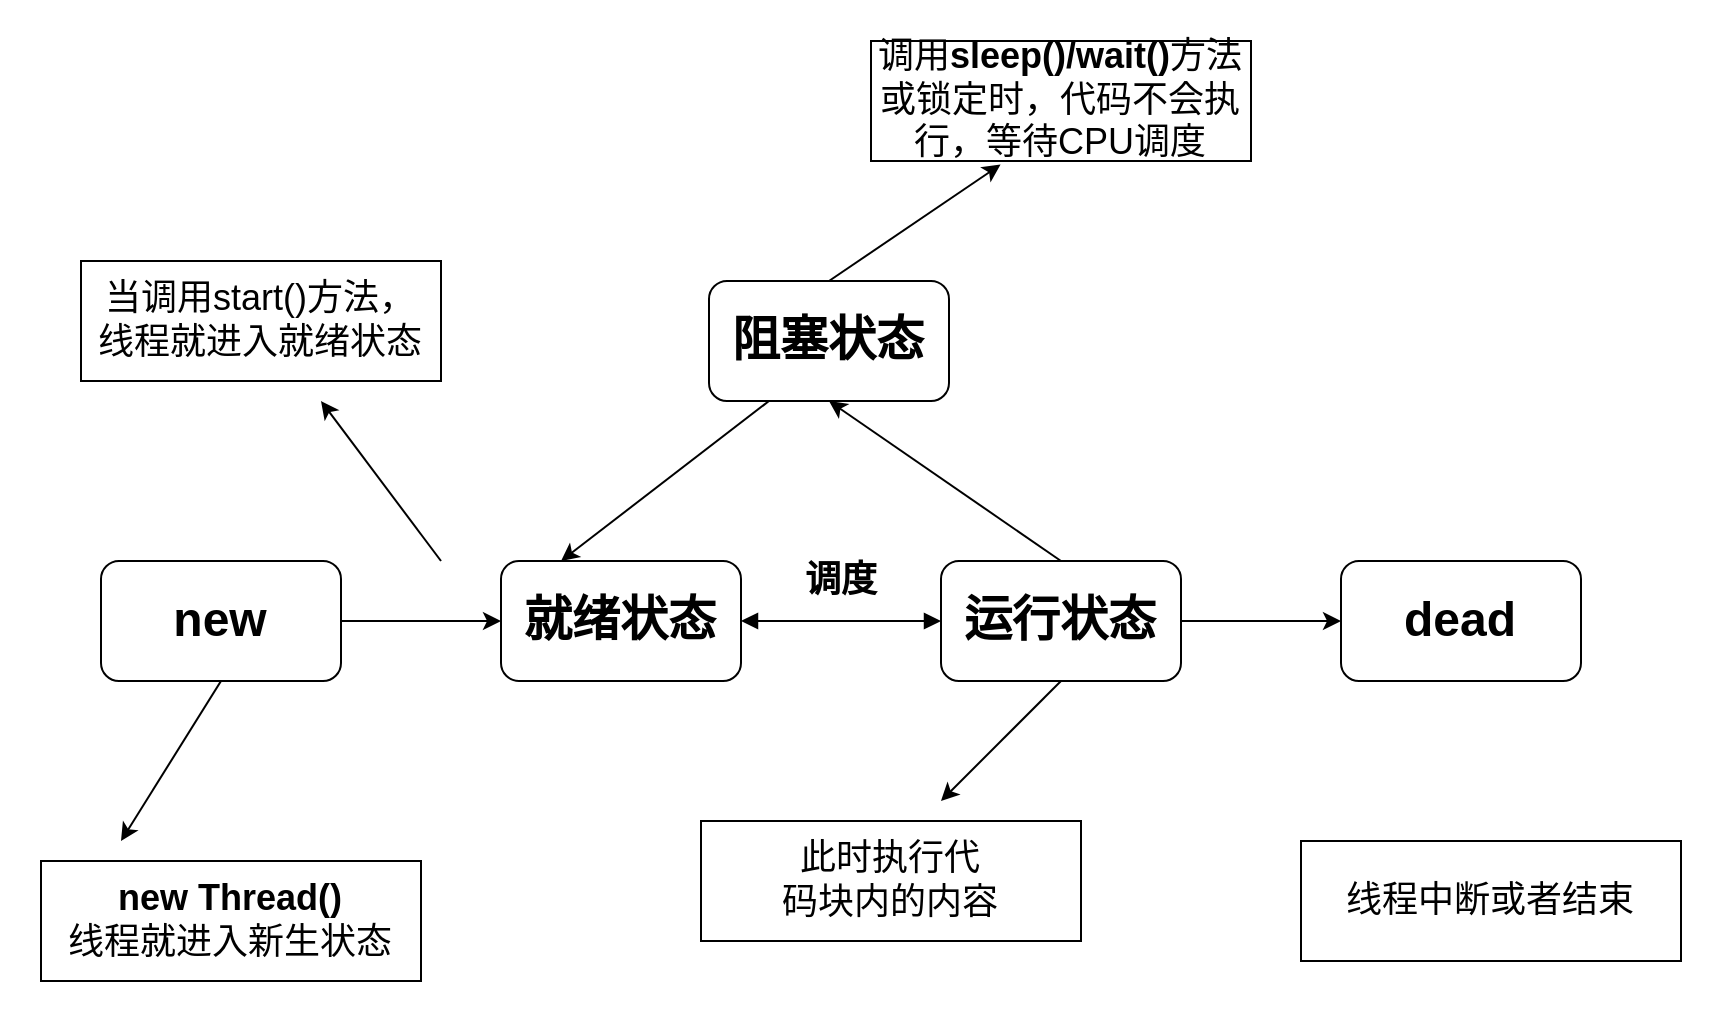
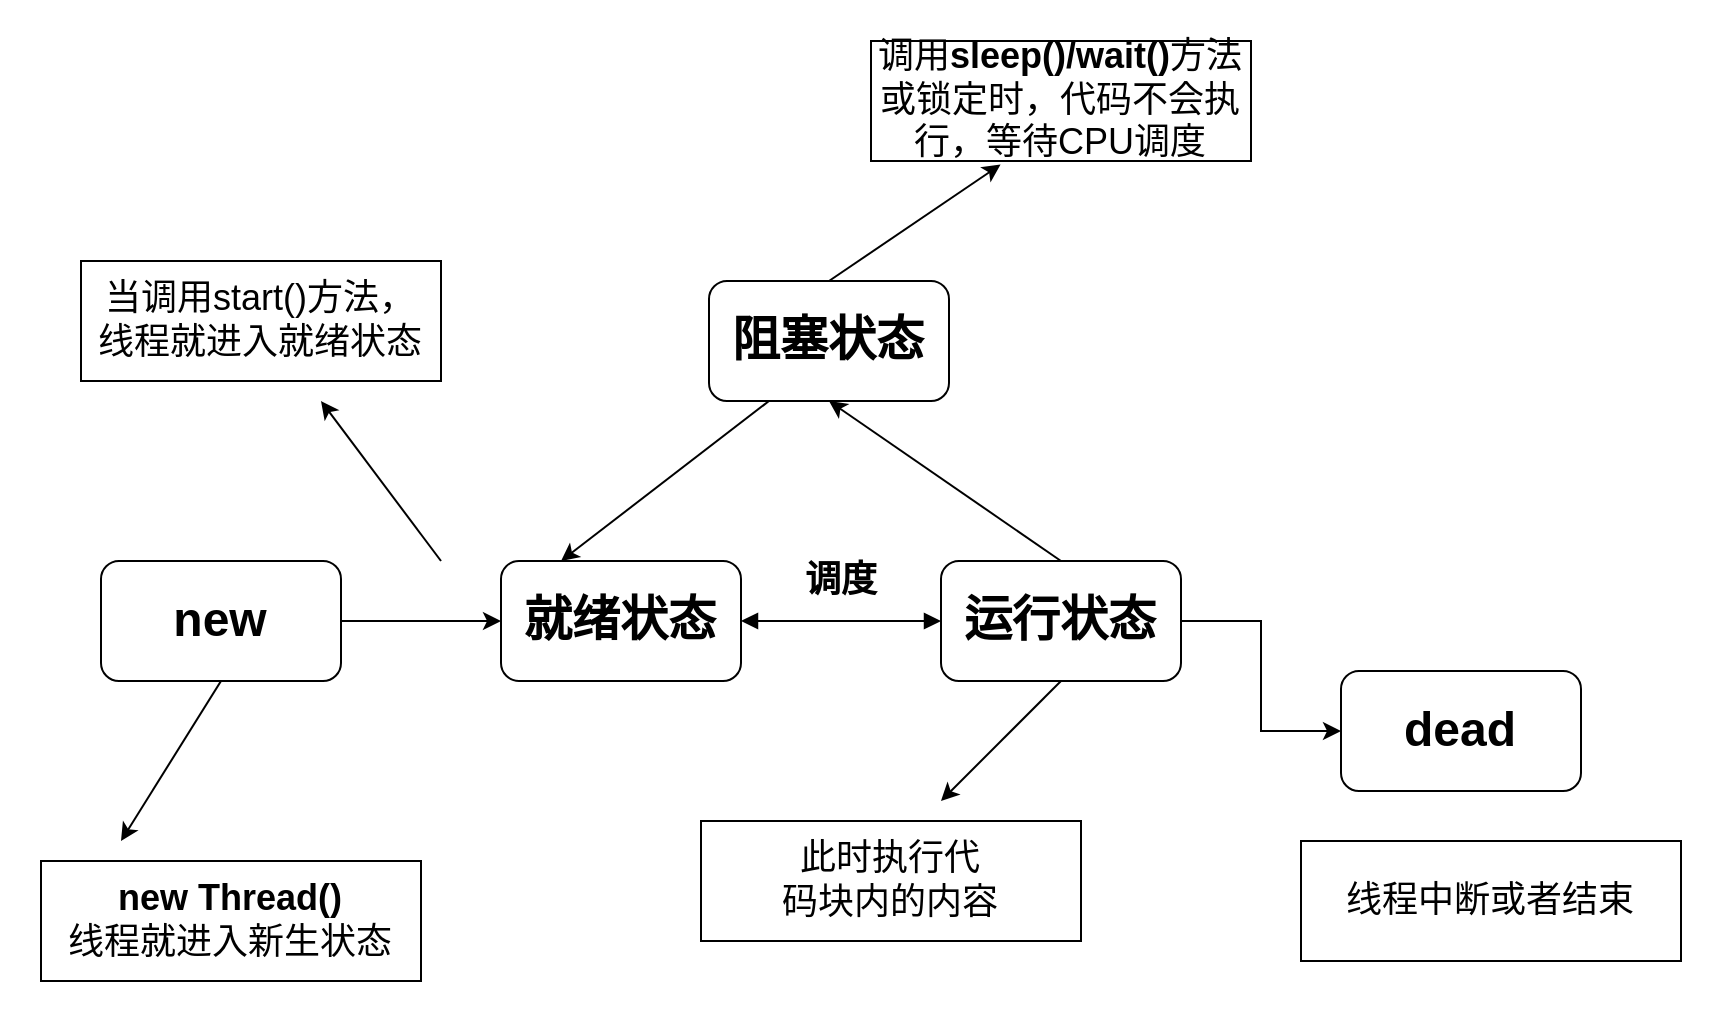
node "dead": moved (1461, 621) -> (1461, 731)
